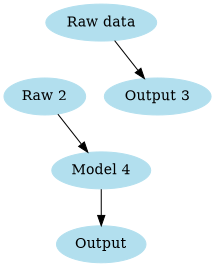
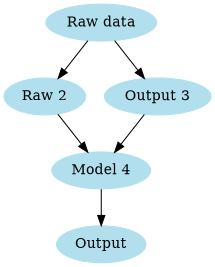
edge "Raw data" -> "Raw 2": added
edge "Output 3" -> "Model 4": added
